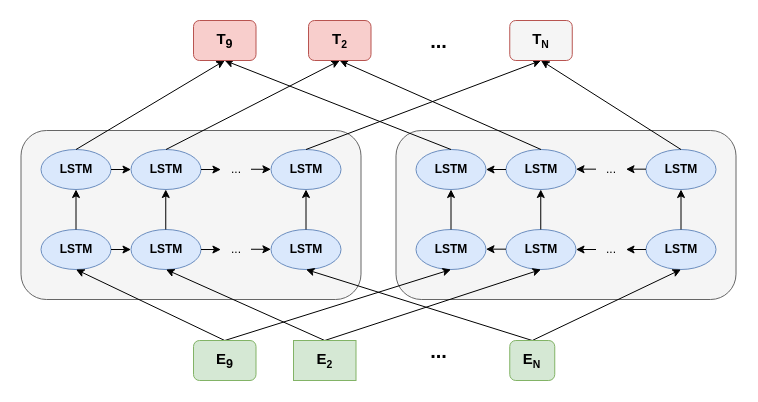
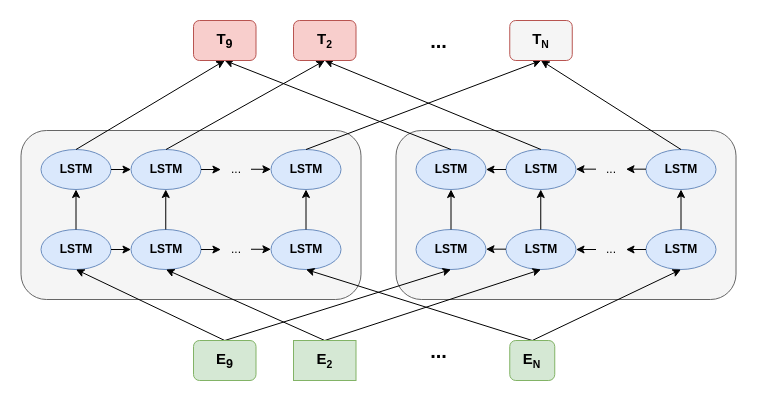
node "T2": moved (340, 41) -> (325, 41)
